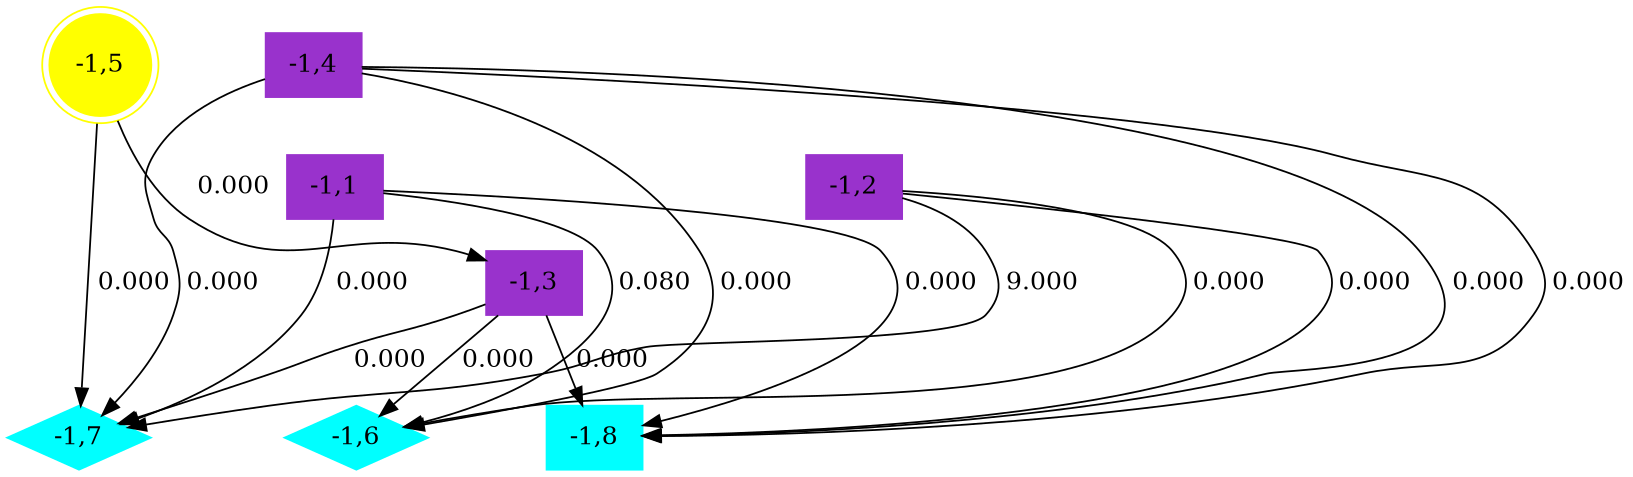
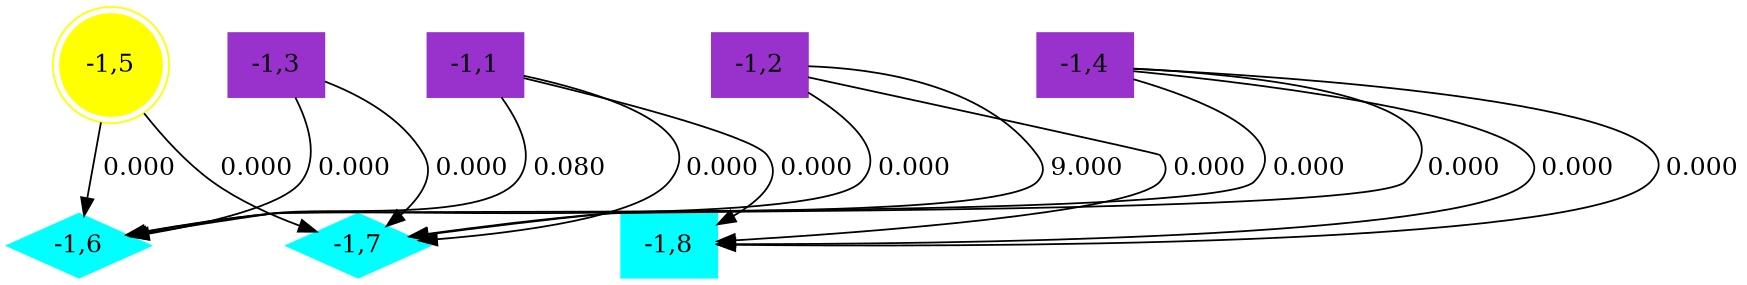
edge "-1,5" -> "-1,3": now "-1,5" -> "-1,6"
edge "-1,3" -> "-1,8": removed, label "0.000"
